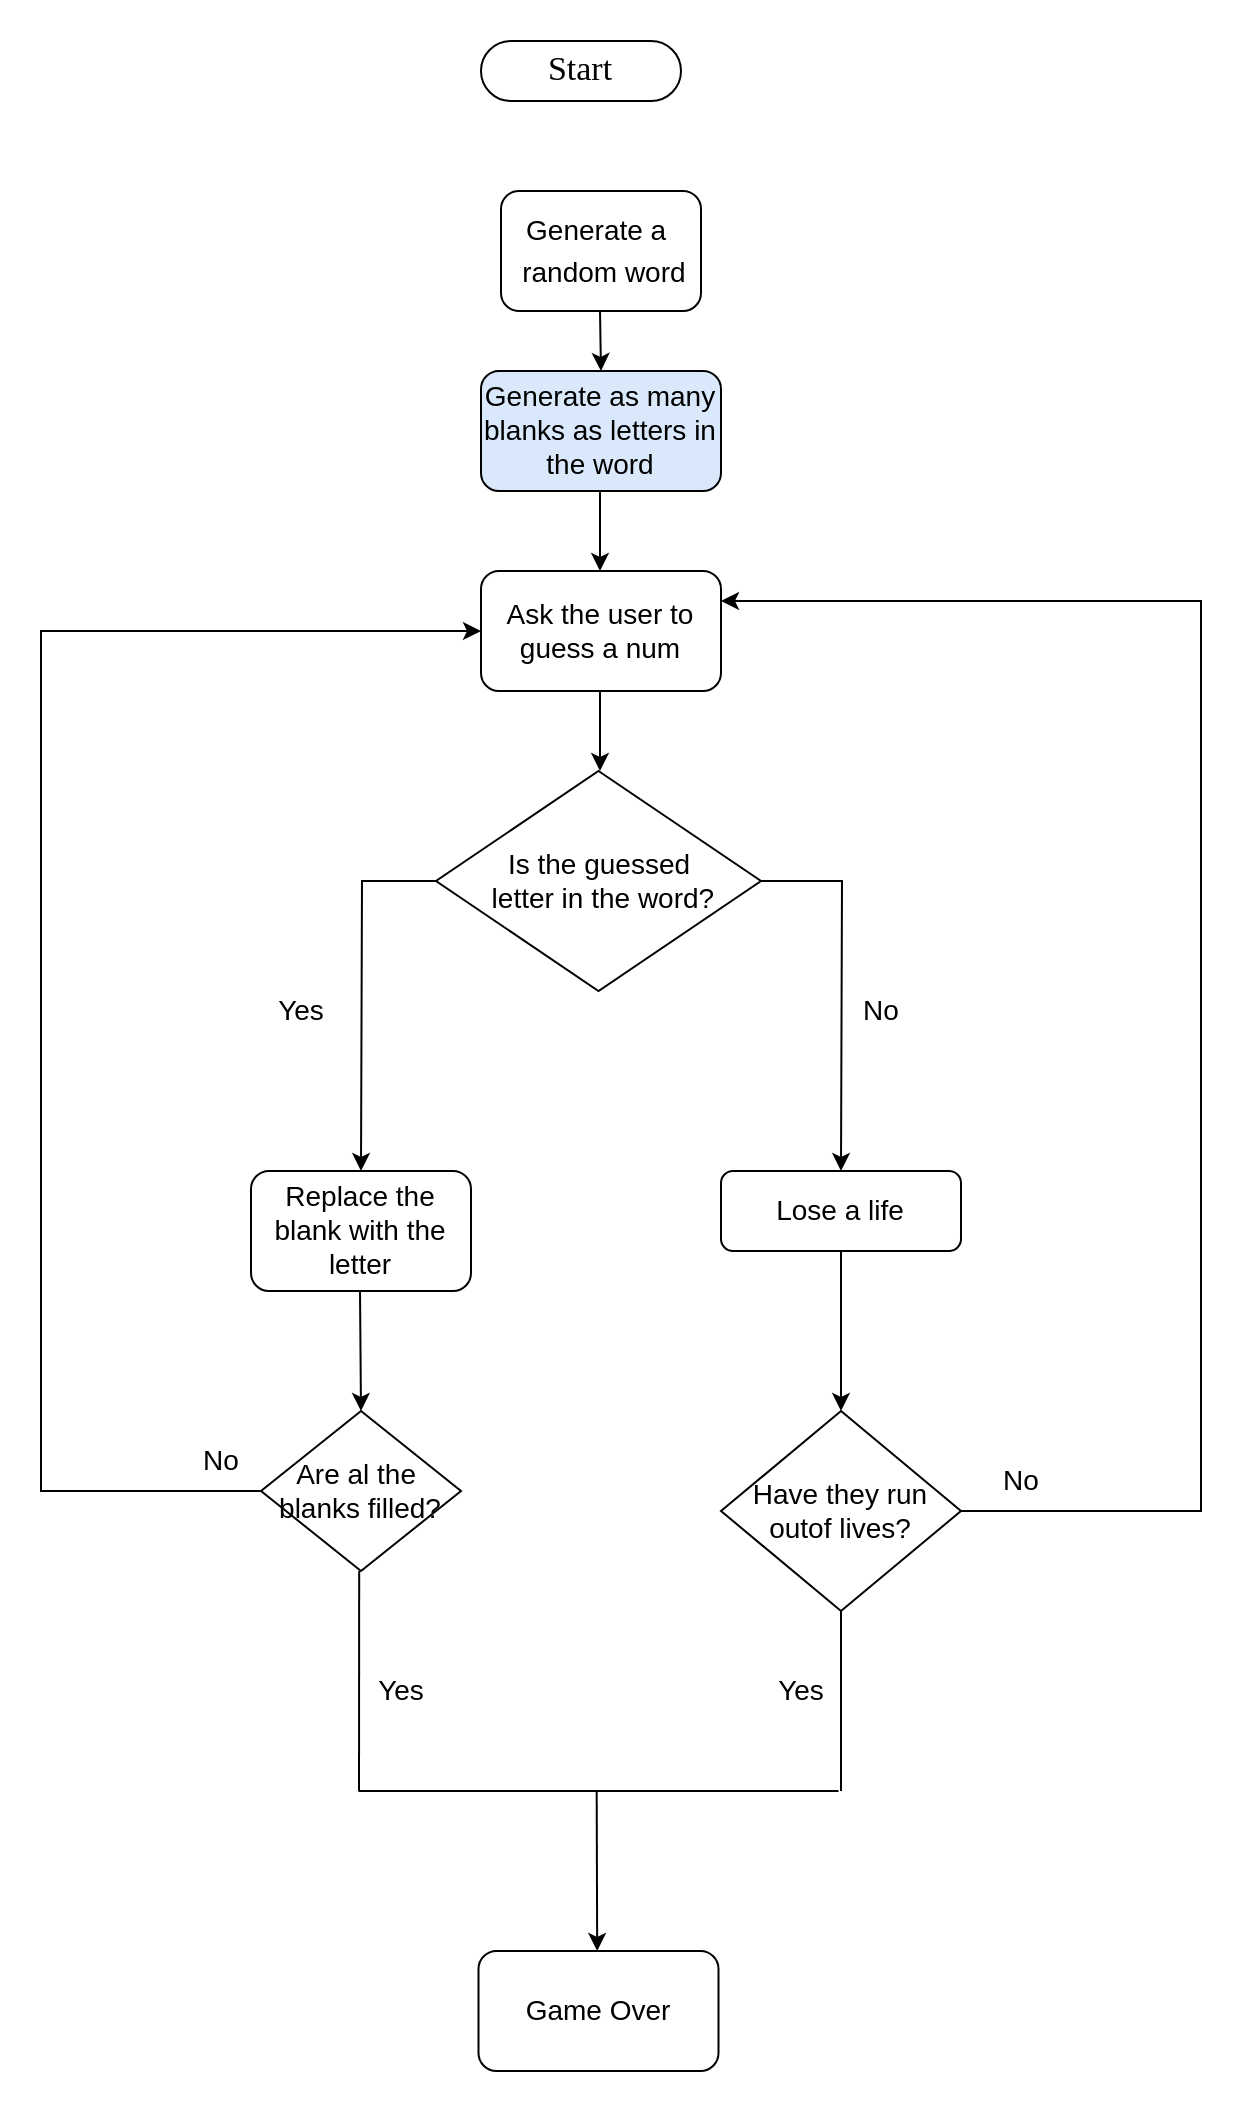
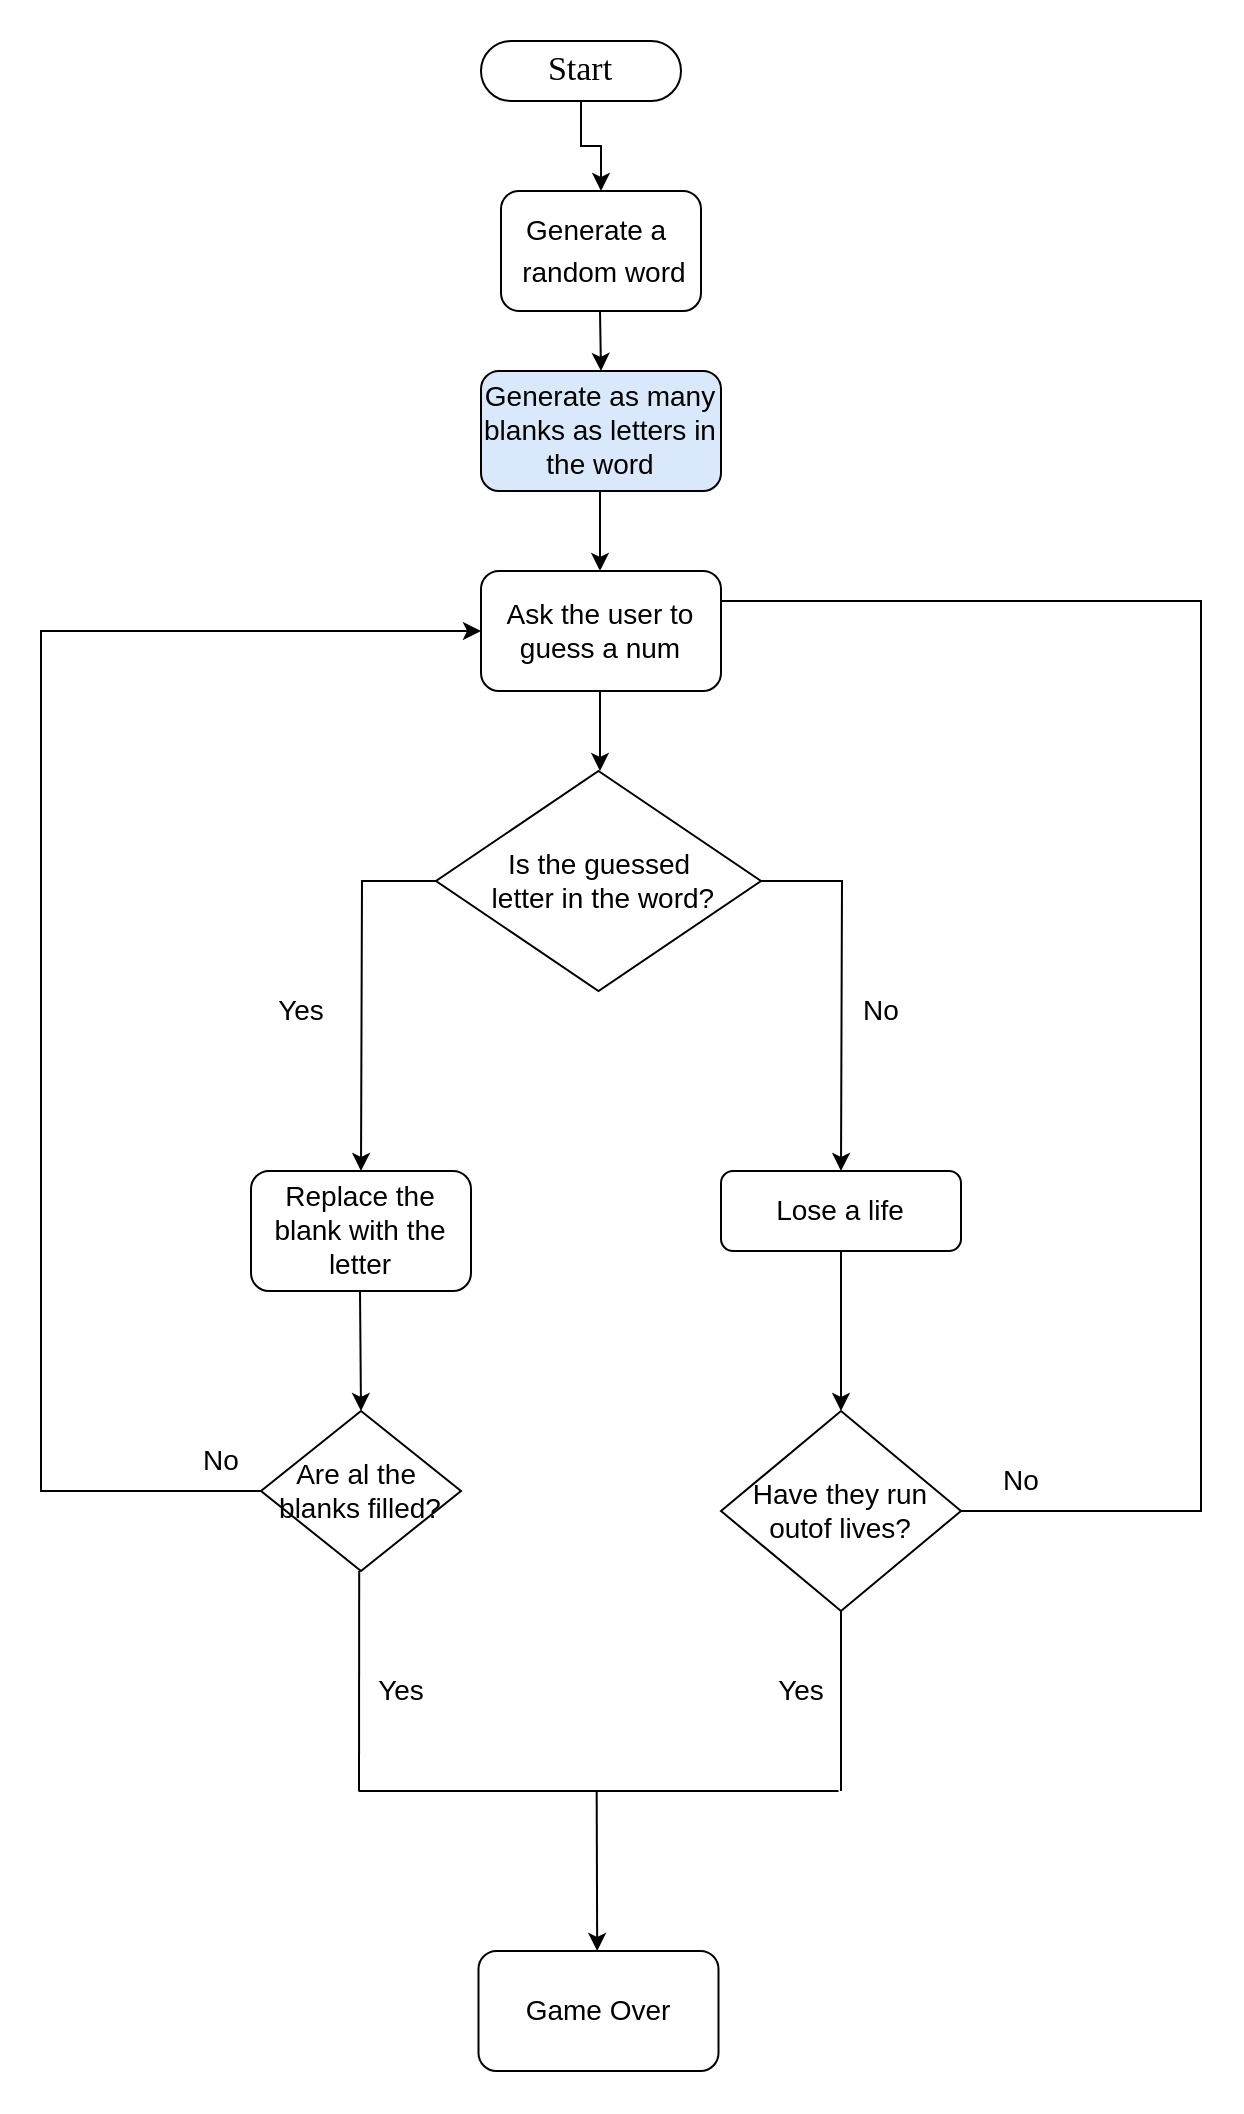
edge "Start" -> "Generate a random word": added
edge "Have they run outof lives?" -> "Ask the user to guess a num": arrowhead classic -> none
